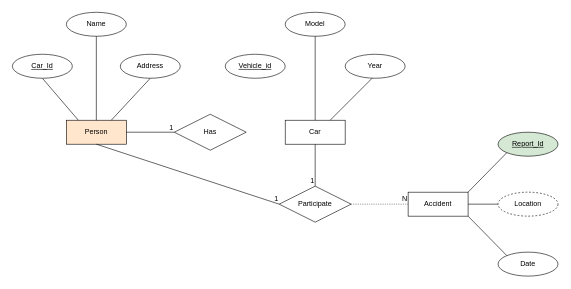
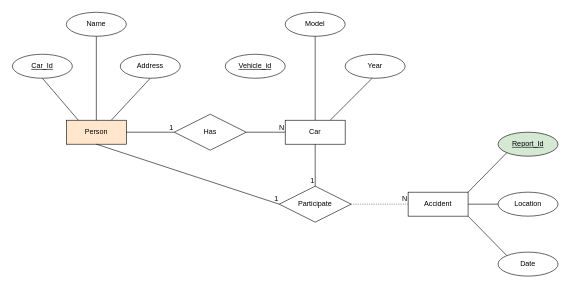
edge "Has" -- "Car": added, label "N"
node "Location": style dashed -> solid
